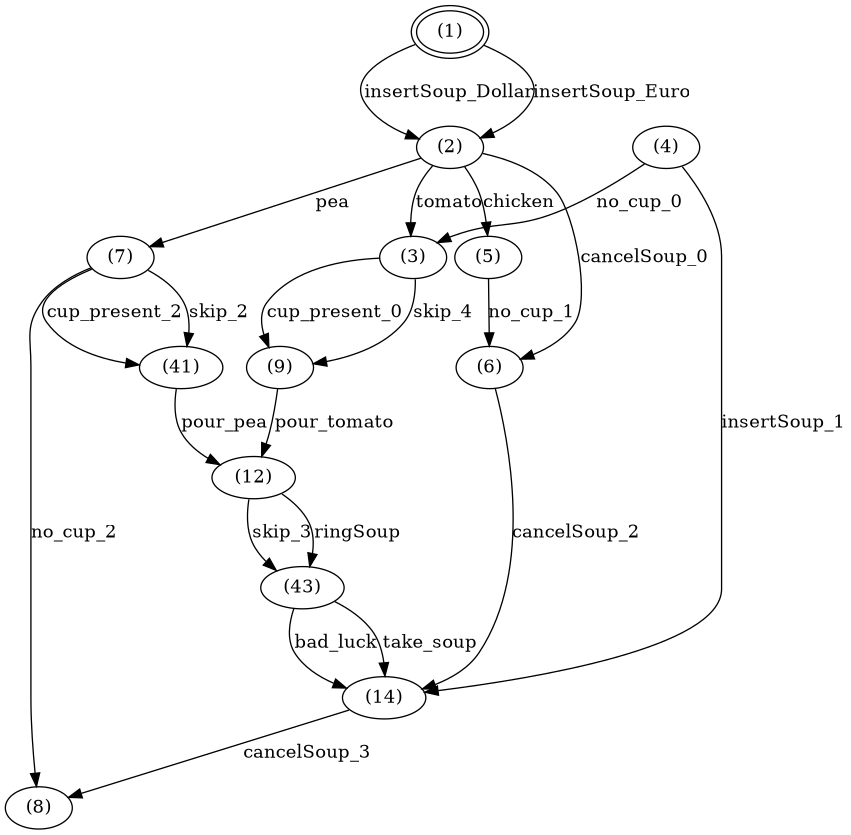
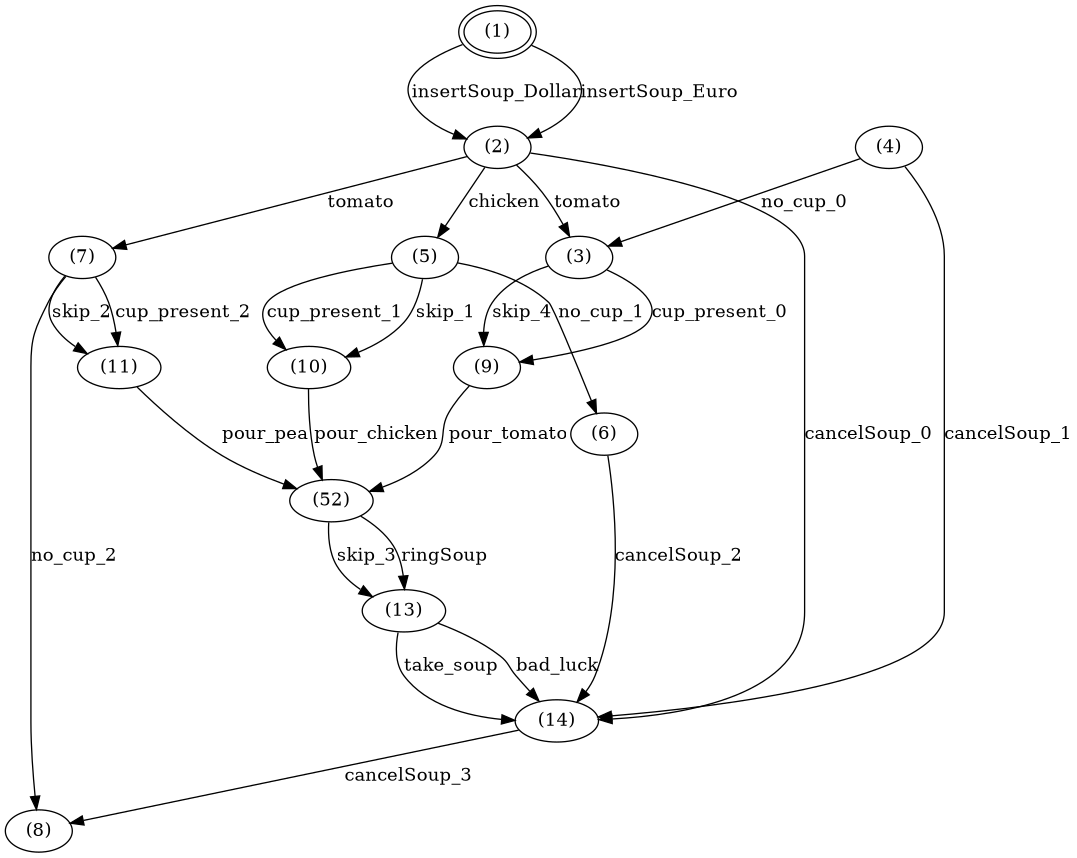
edge "(2)" -> "(7)": label "pea" -> "tomato"
edge "(2)" -> "(6)": now "(2)" -> "(14)"
node "(41)": label "(41)" -> "(11)"
node "(10)": added
edge "(4)" -> "(14)": label "insertSoup_1" -> "cancelSoup_1"
node "(12)": label "(12)" -> "(52)"
node "(43)": label "(43)" -> "(13)"
